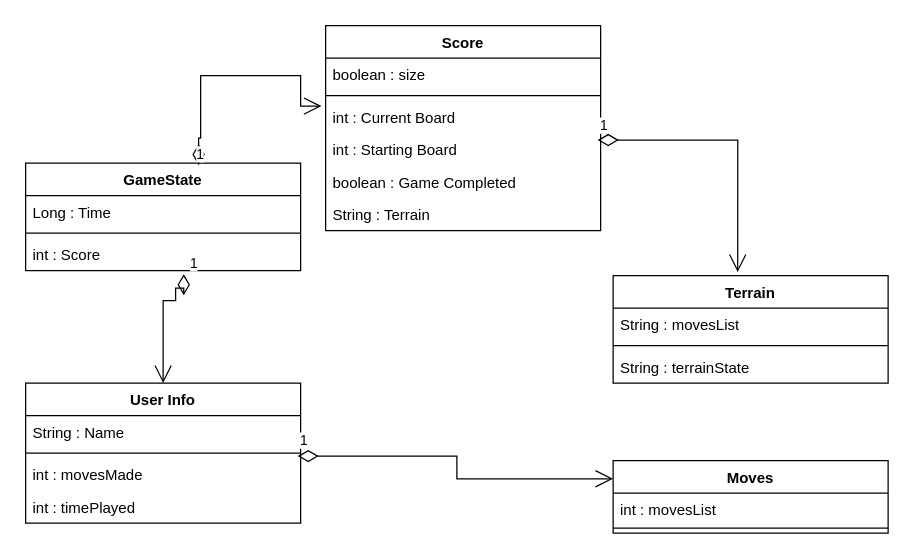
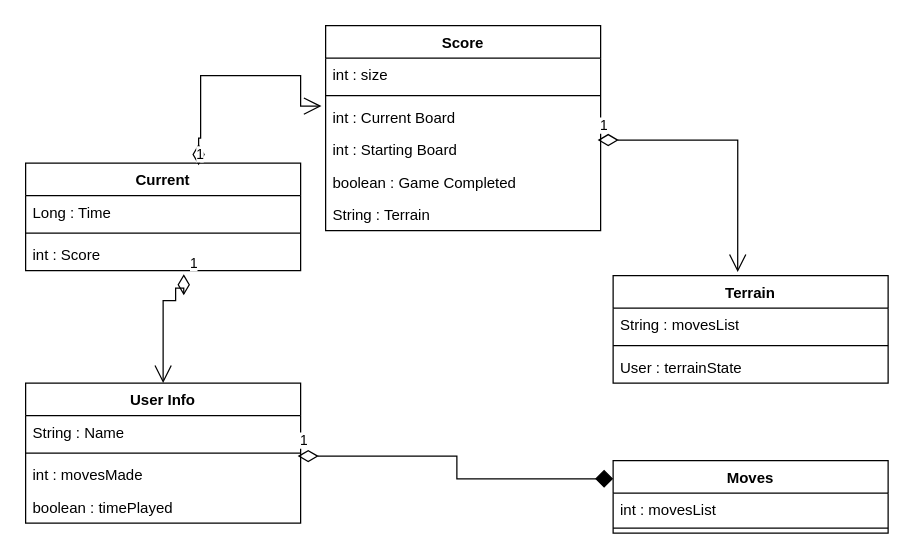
node "boolean : size": label "boolean : size" -> "int : size"
node "GameState": label "GameState" -> "Current"
node "String : terrainState": label "String : terrainState" -> "User : terrainState"
edge "int : movesMade" -- "Moves": arrowhead open -> diamond
node "int : timePlayed": label "int : timePlayed" -> "boolean : timePlayed"
